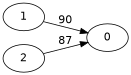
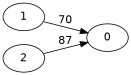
edge "1" -> "0": label "90" -> "70"
